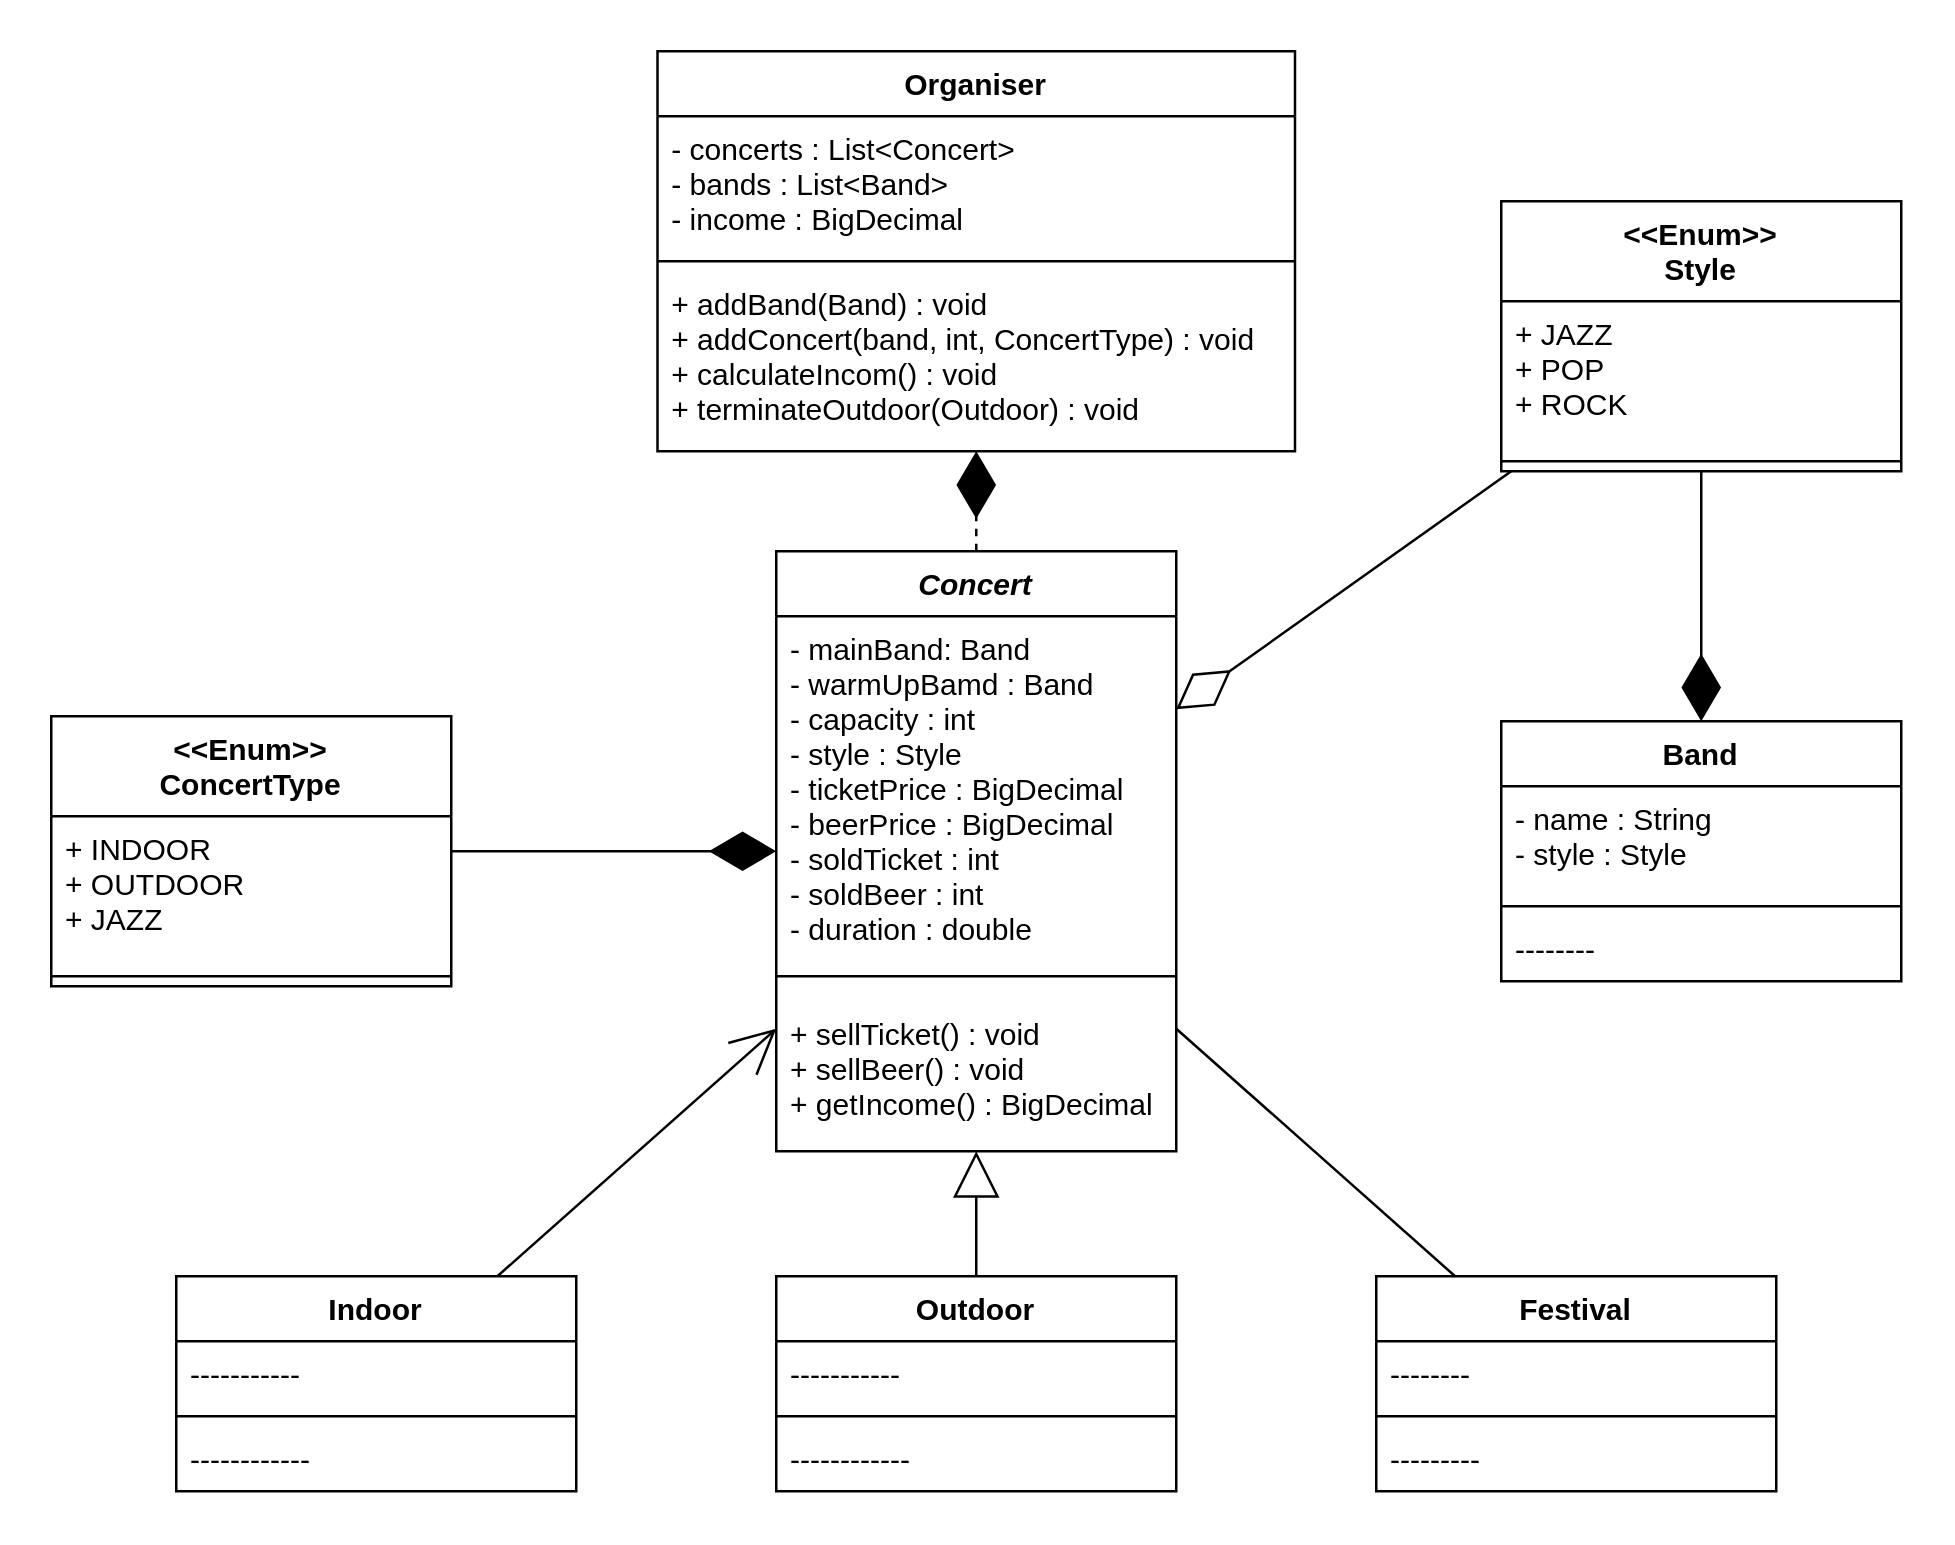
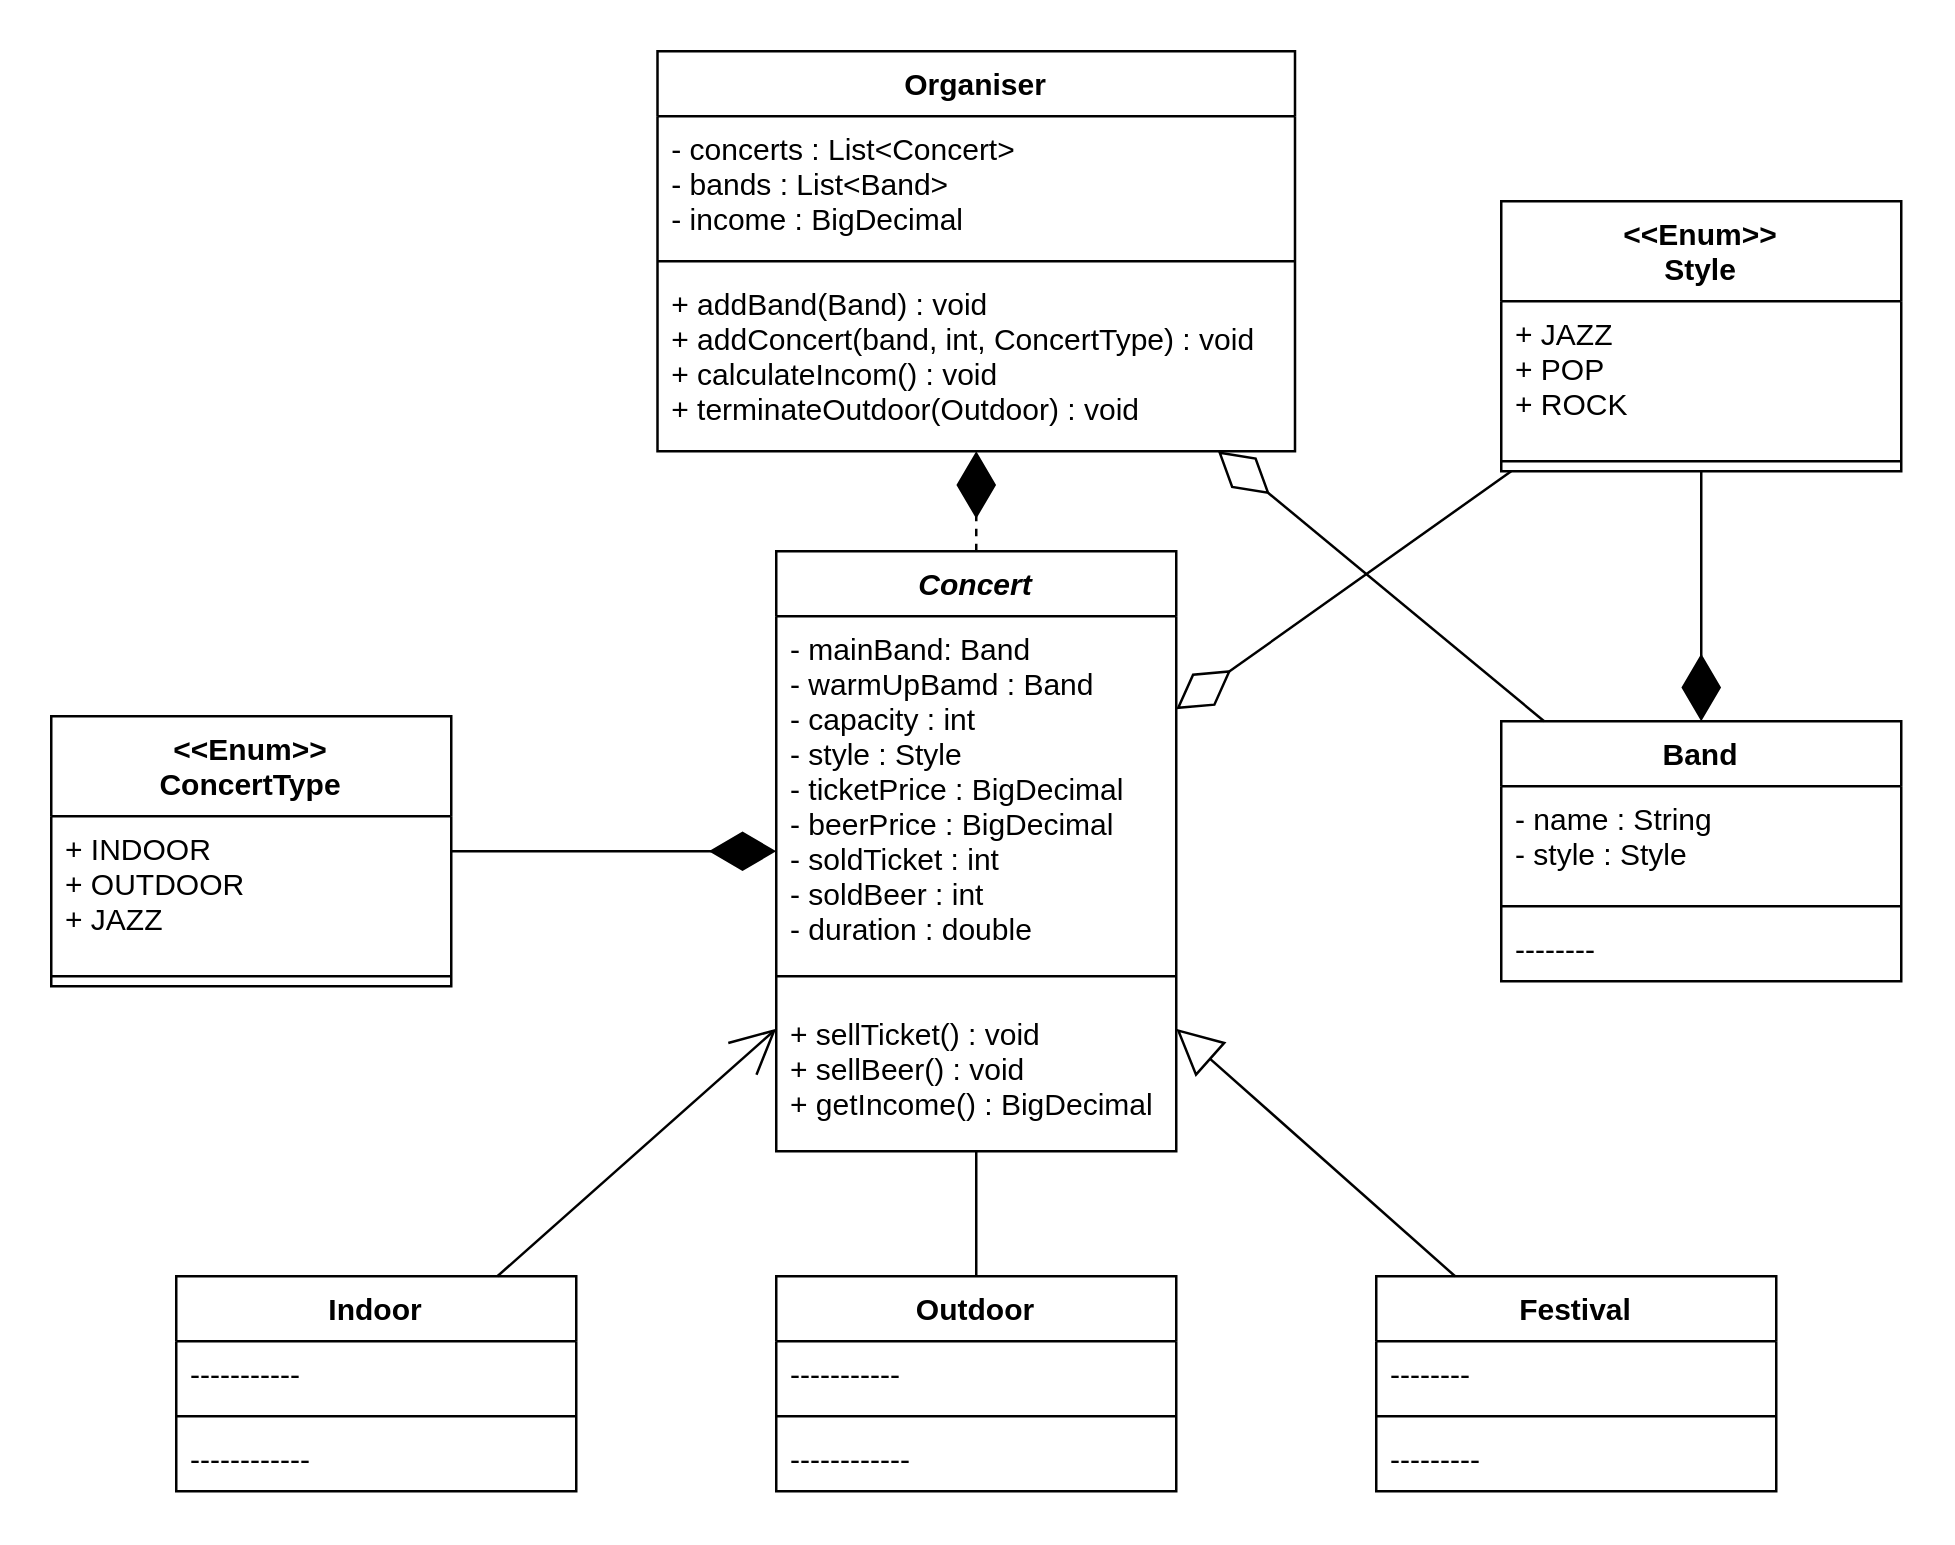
edge "Band" -> "Organiser": added
edge "Concert" -- "Festival": arrowhead none -> block
edge "Outdoor" -> "Concert": arrowhead block -> none
